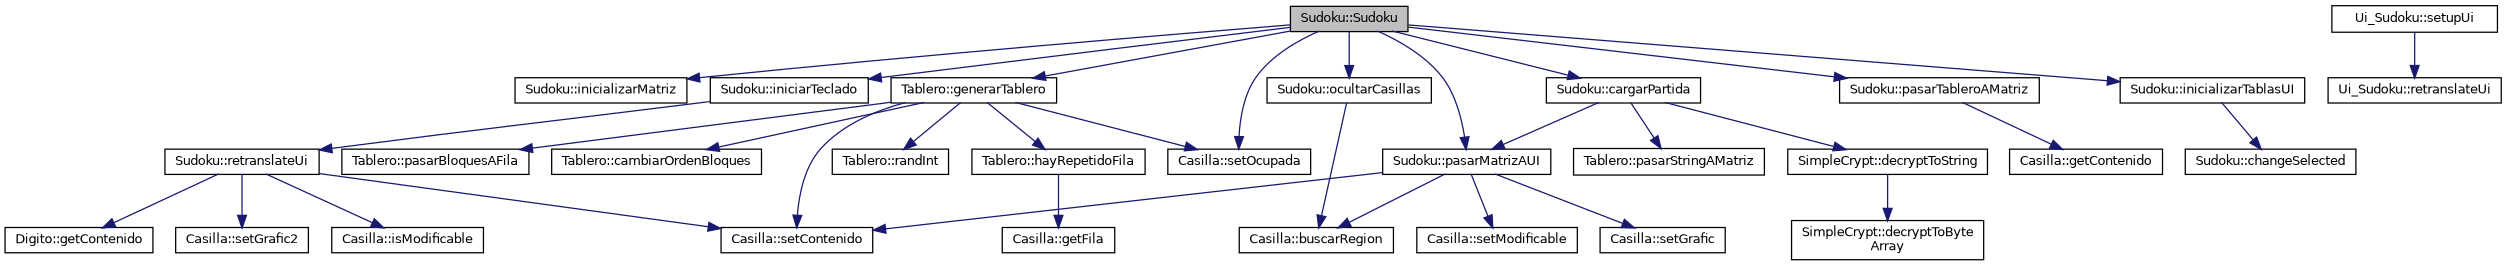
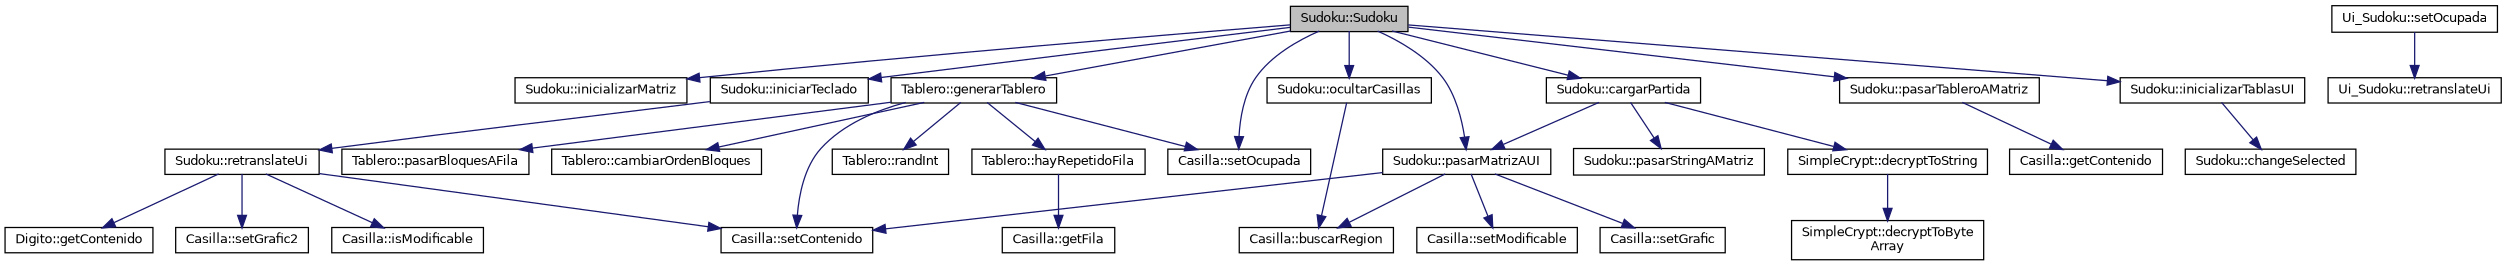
node "Ui_Sudoku::setupUi": label "Ui_Sudoku::setupUi" -> "Ui_Sudoku::setOcupada"
node "Tablero::pasarStringAMatriz": label "Tablero::pasarStringAMatriz" -> "Sudoku::pasarStringAMatriz"
